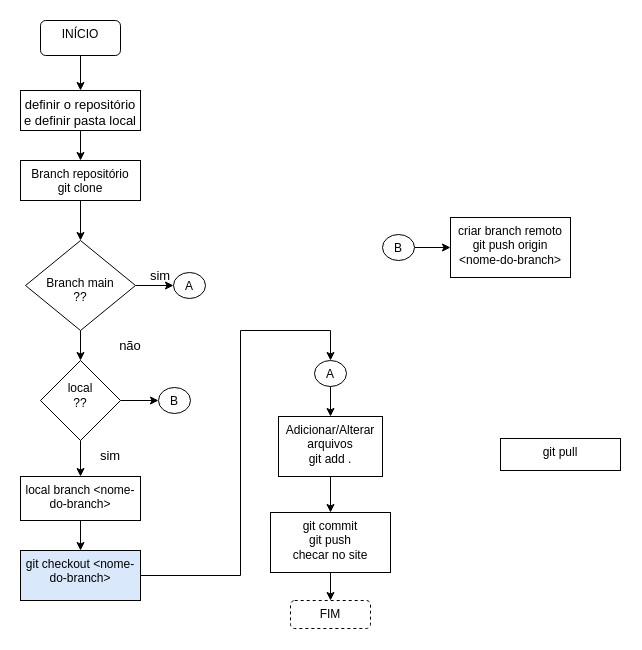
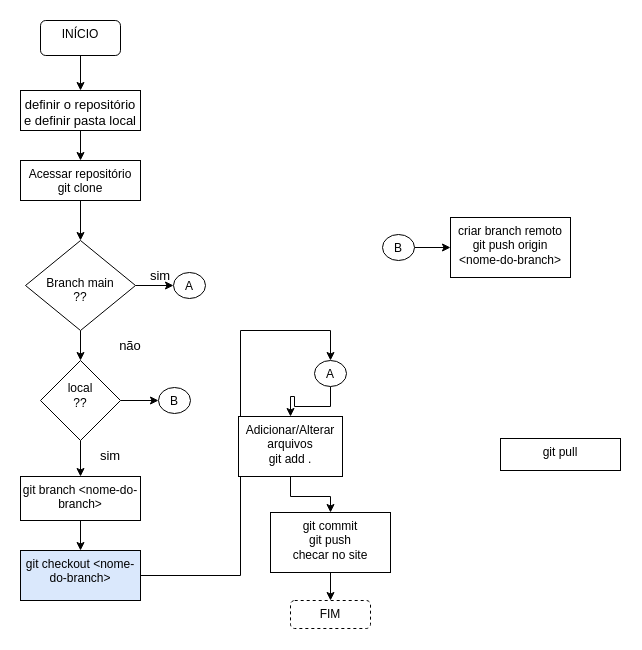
node "Branch repositório git clone": label "Branch repositório git clone" -> "Acessar repositório git clone"
node "Adicionar/Alterar arquivos git add .": moved (331, 447) -> (291, 447)
node "local branch <nome-do-branch>": label "local branch <nome-do-branch>" -> "git branch <nome-do-branch>"
